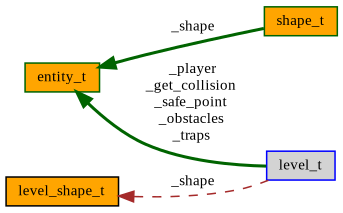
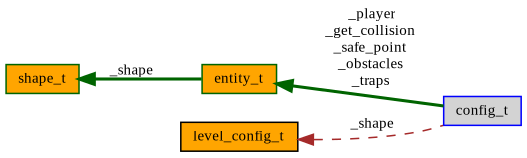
edge "shape_t" -> "entity_t": reversed
node "level_t": label "level_t" -> "config_t"
node "level_shape_t": label "level_shape_t" -> "level_config_t"
